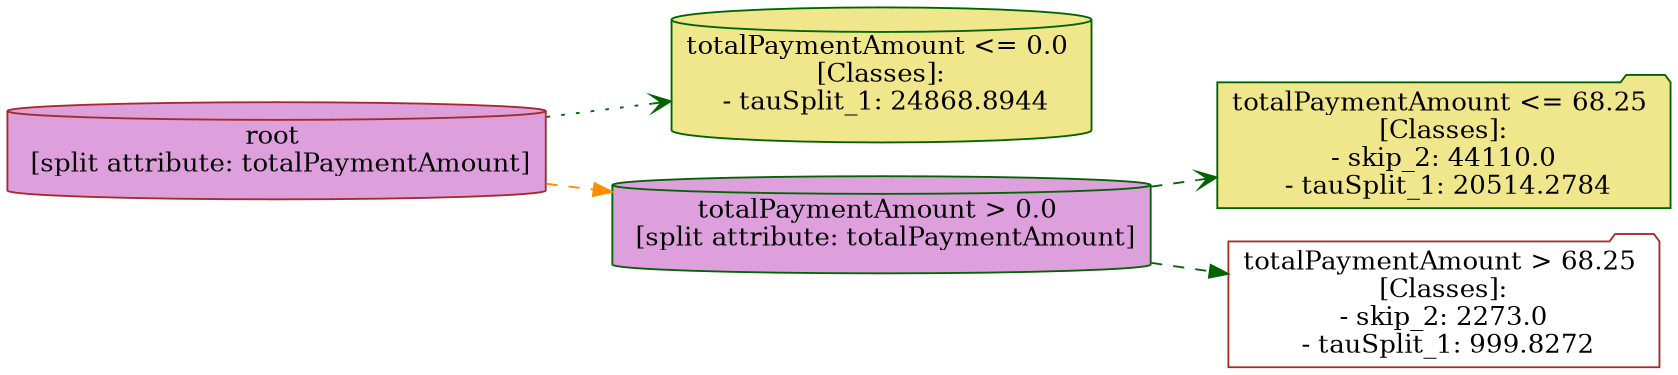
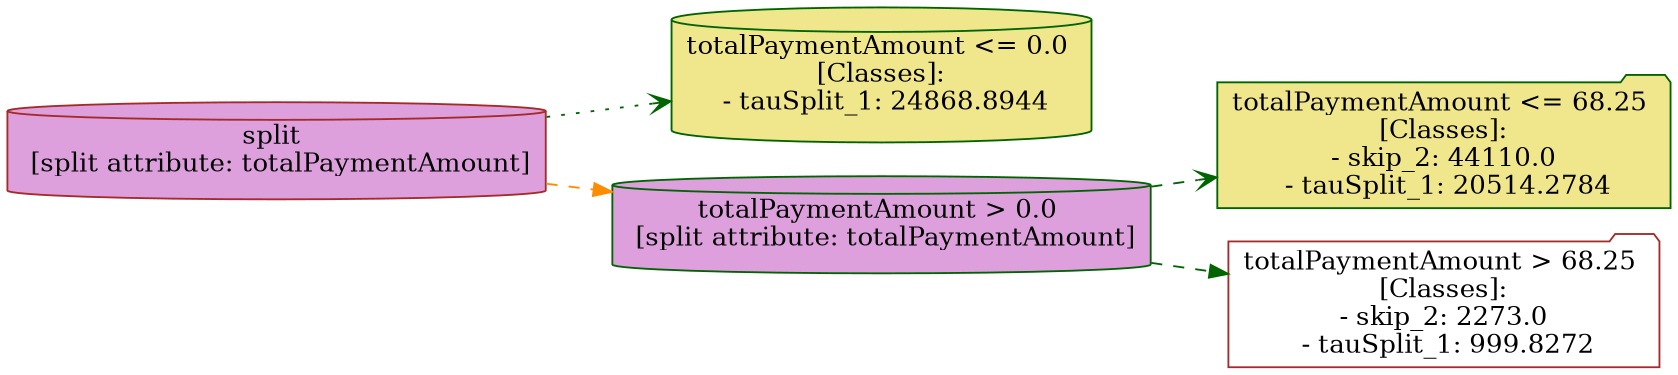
node "root [split attribute: totalPaymentAmount]": label "root [split attribute: totalPaymentAmount]" -> "split [split attribute: totalPaymentAmount]"
